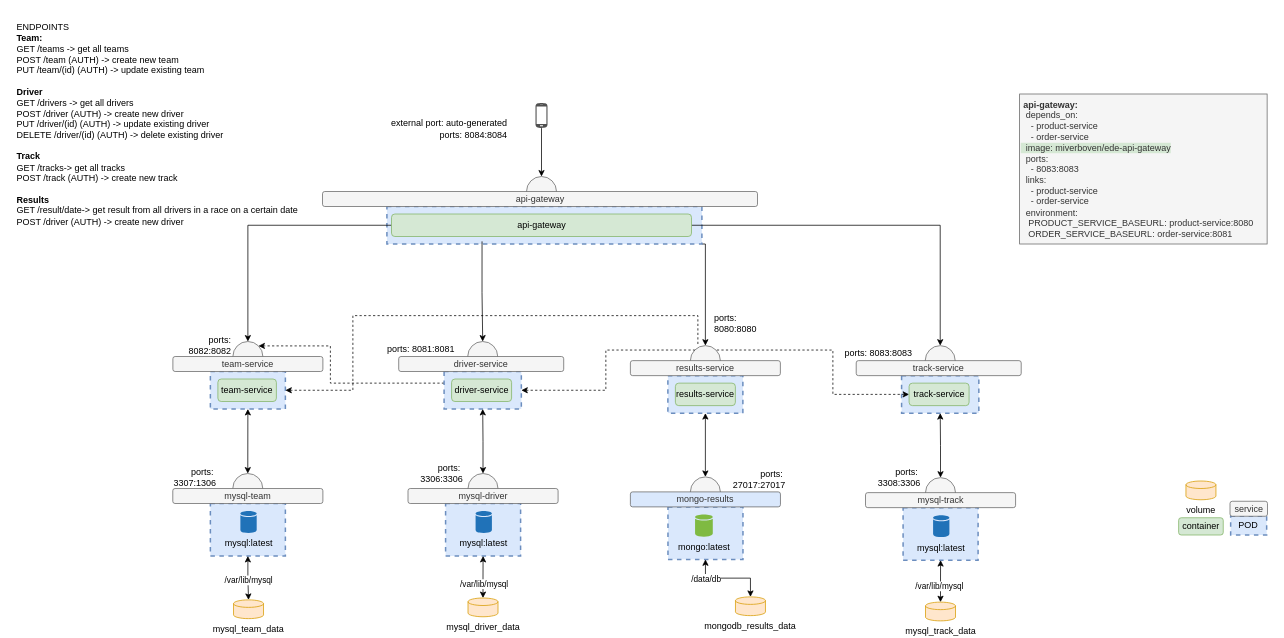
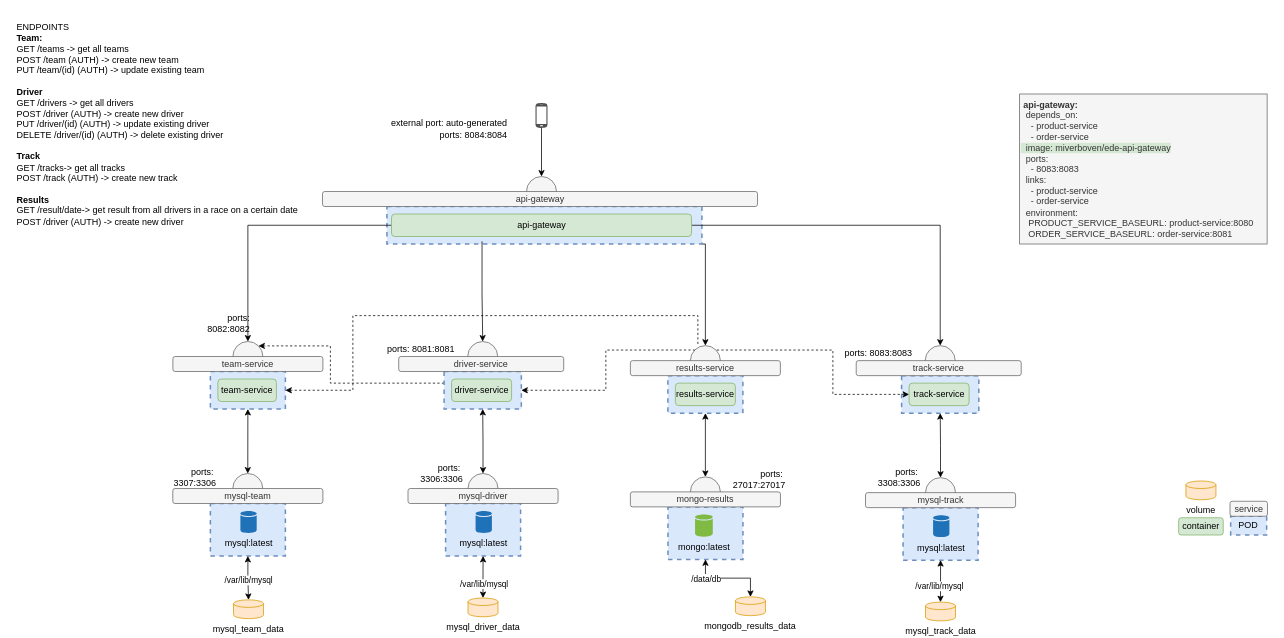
node "ports: 8080:8080": removed
node "ports: 8082:8082": moved (192, 345) -> (211, 323)
node "ports: 3307:1306": label "ports: 3307:1306" -> "ports: 3307:3306"
node "mongo-results": fillcolor #dae8fc -> #f5f5f5
